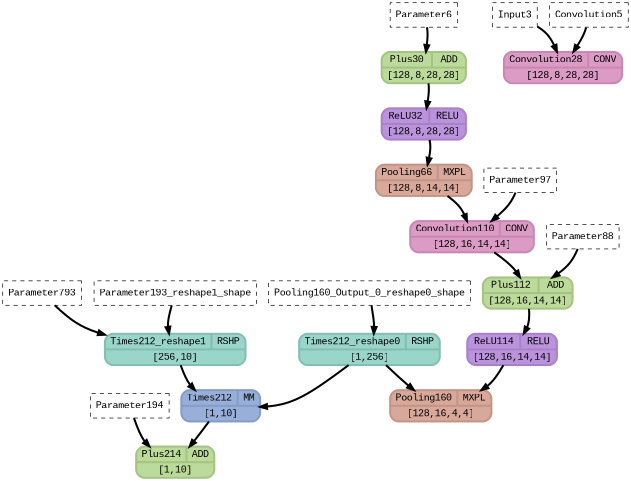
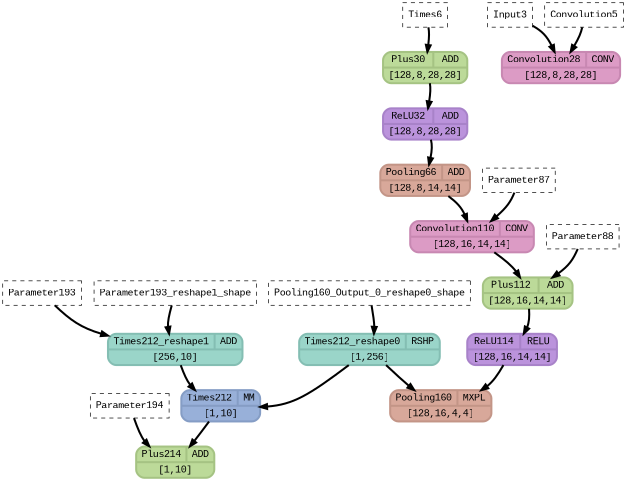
node "Parameter6": label "Parameter6" -> "Times6"
node "ReLU32": text "RELU" -> "ADD"
node "Pooling66": text "MXPL" -> "ADD"
node "Parameter97": label "Parameter97" -> "Parameter87"
node "Parameter793": label "Parameter793" -> "Parameter193"
node "Times212_reshape1": text "RSHP" -> "ADD"
